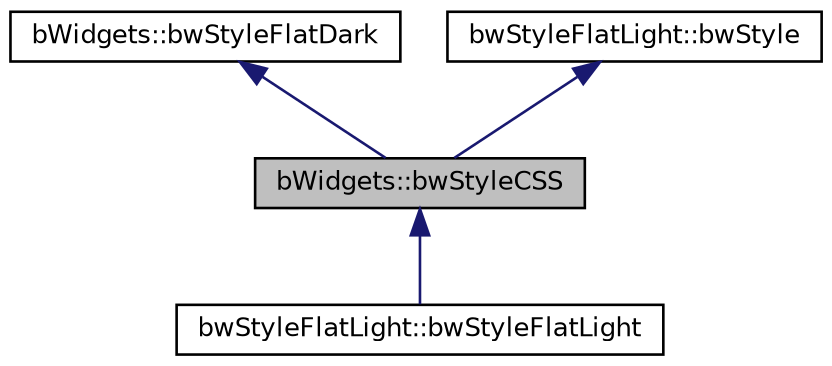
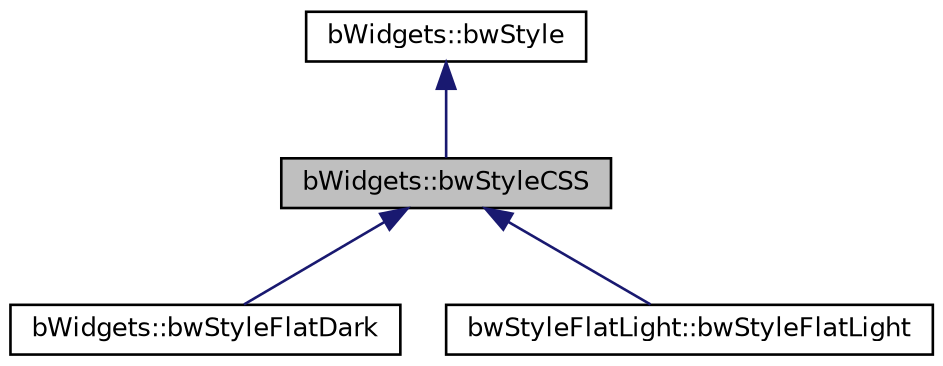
node "bwStyleFlatLight::bwStyle": label "bwStyleFlatLight::bwStyle" -> "bWidgets::bwStyle"
edge "bWidgets::bwStyleCSS" -> "bWidgets::bwStyleFlatDark": reversed
